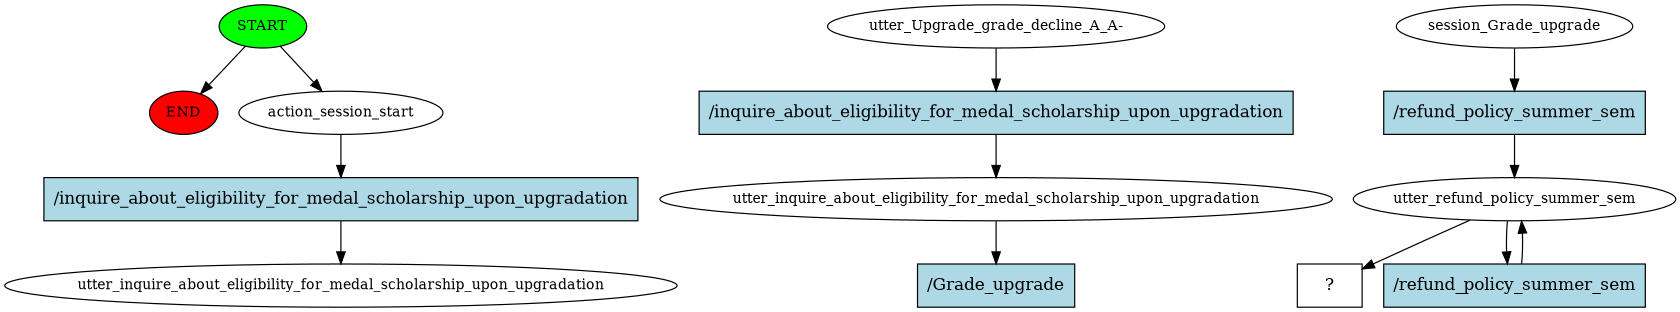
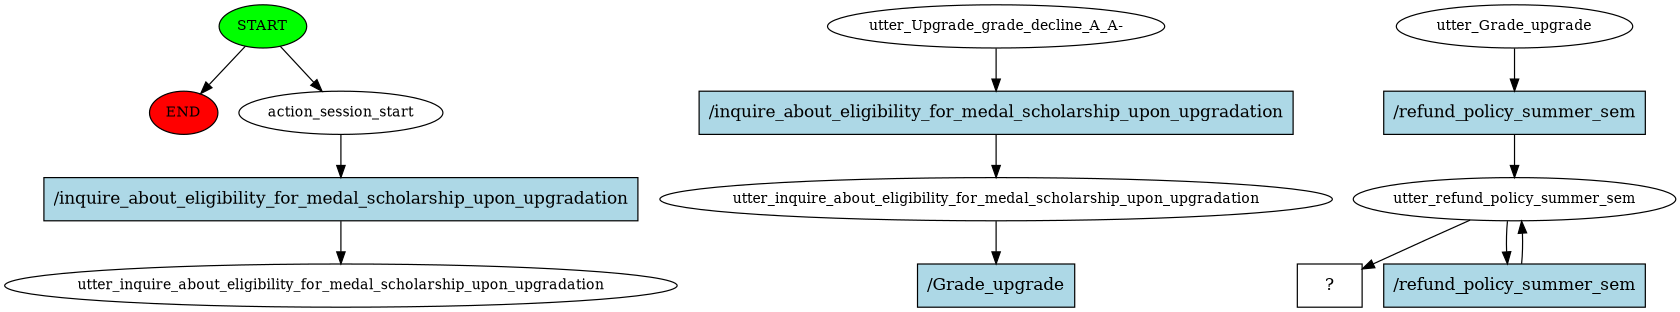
node "session_Grade_upgrade": label "session_Grade_upgrade" -> "utter_Grade_upgrade"
